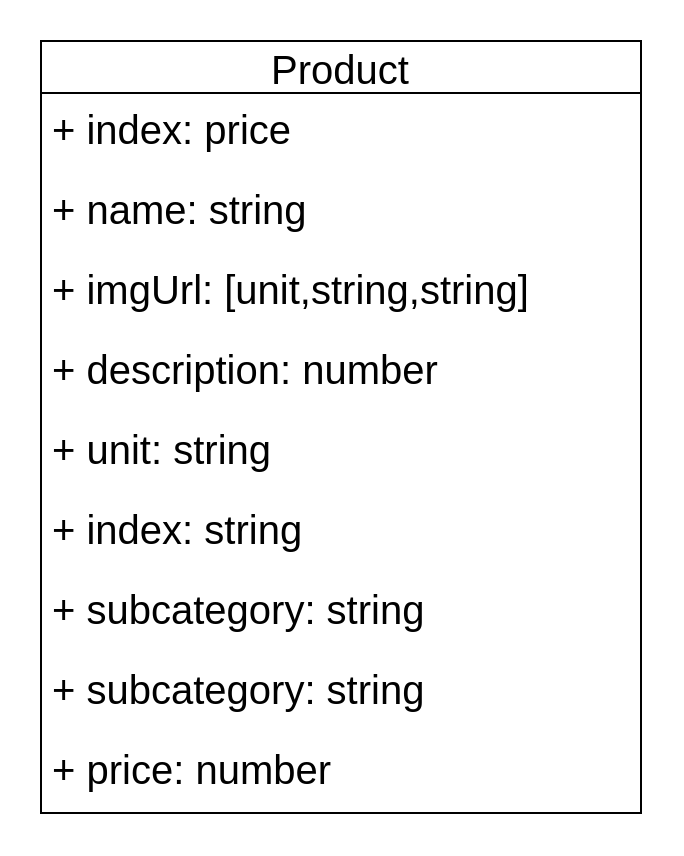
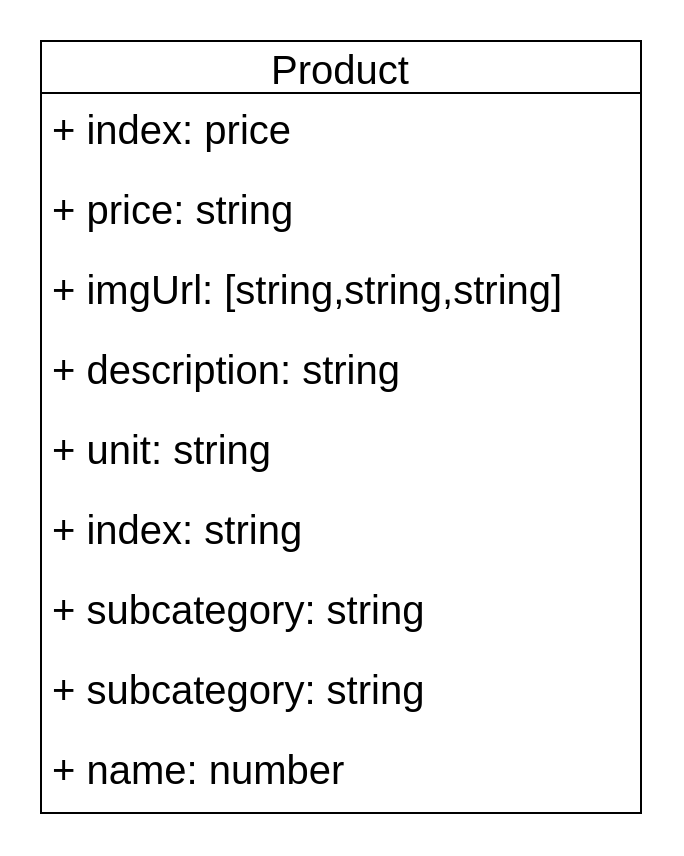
node "+ name: string": label "+ name: string" -> "+ price: string"
node "+ imgUrl: [unit,string,string]": label "+ imgUrl: [unit,string,string]" -> "+ imgUrl: [string,string,string]"
node "+ description: number": label "+ description: number" -> "+ description: string"
node "+ price: number": label "+ price: number" -> "+ name: number"
